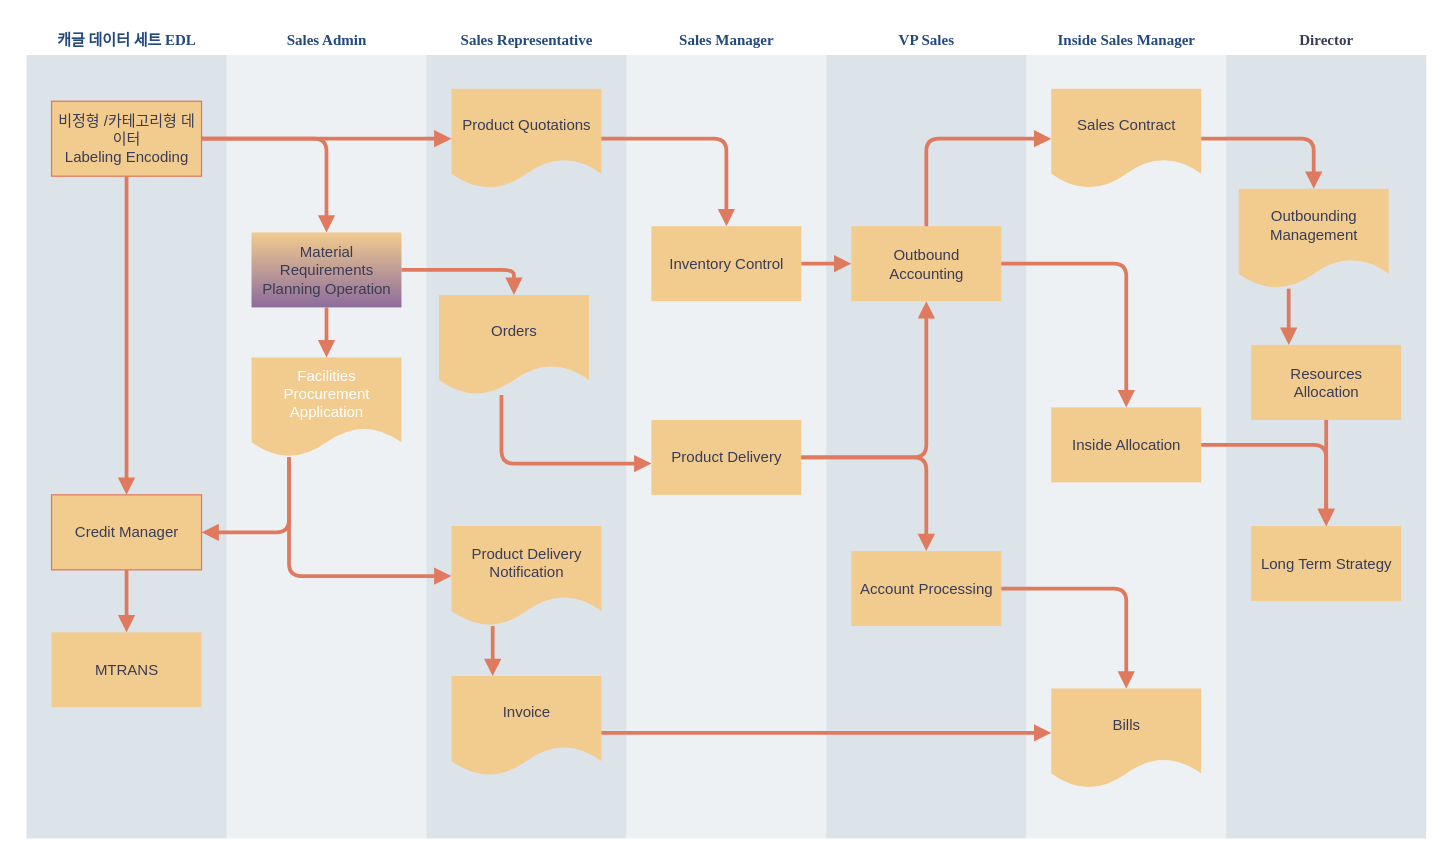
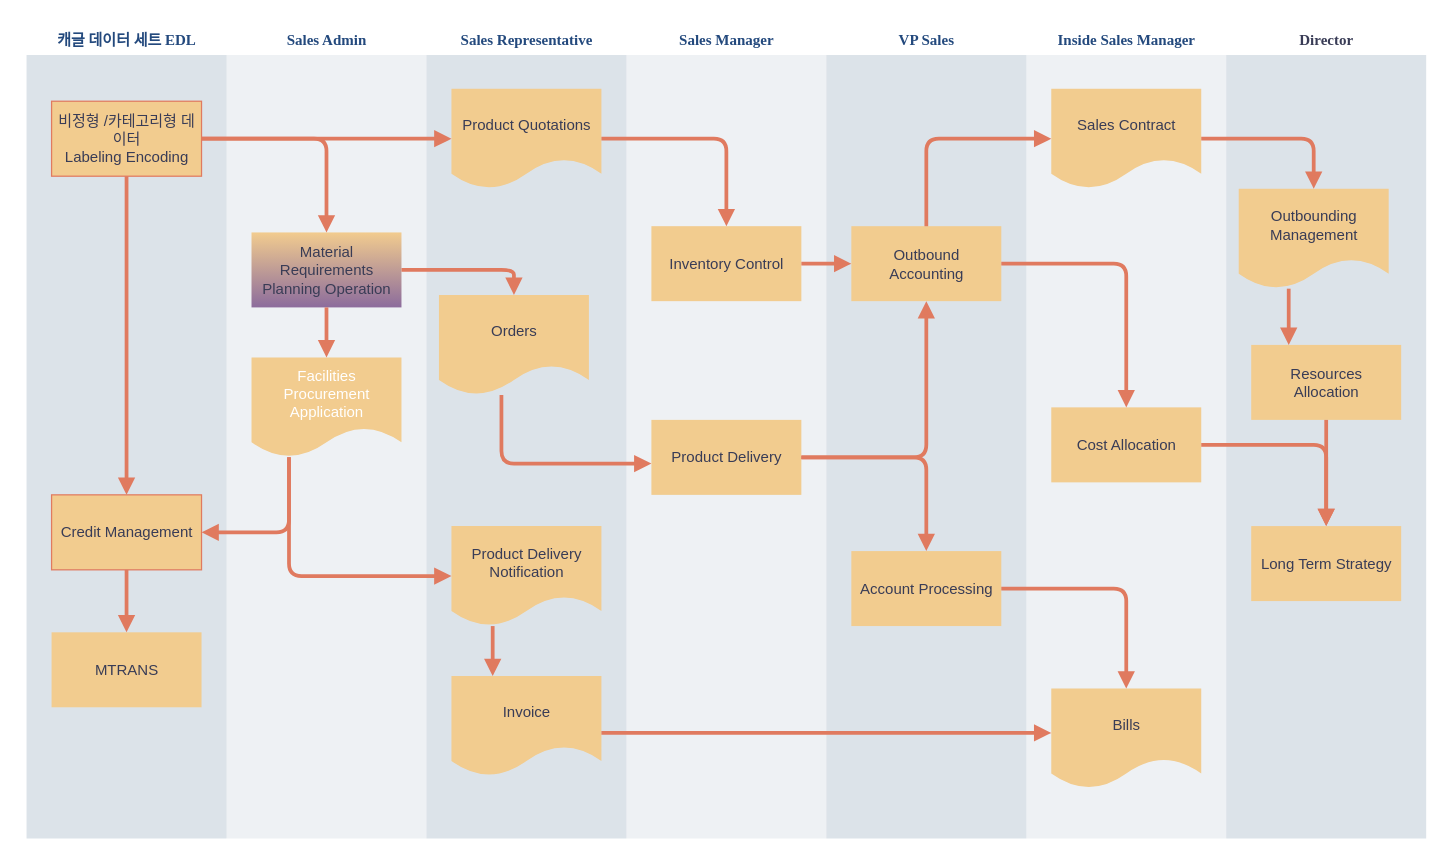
node "Inside Allocation": label "Inside Allocation" -> "Cost Allocation"
node "Credit Manager": label "Credit Manager" -> "Credit Management"
